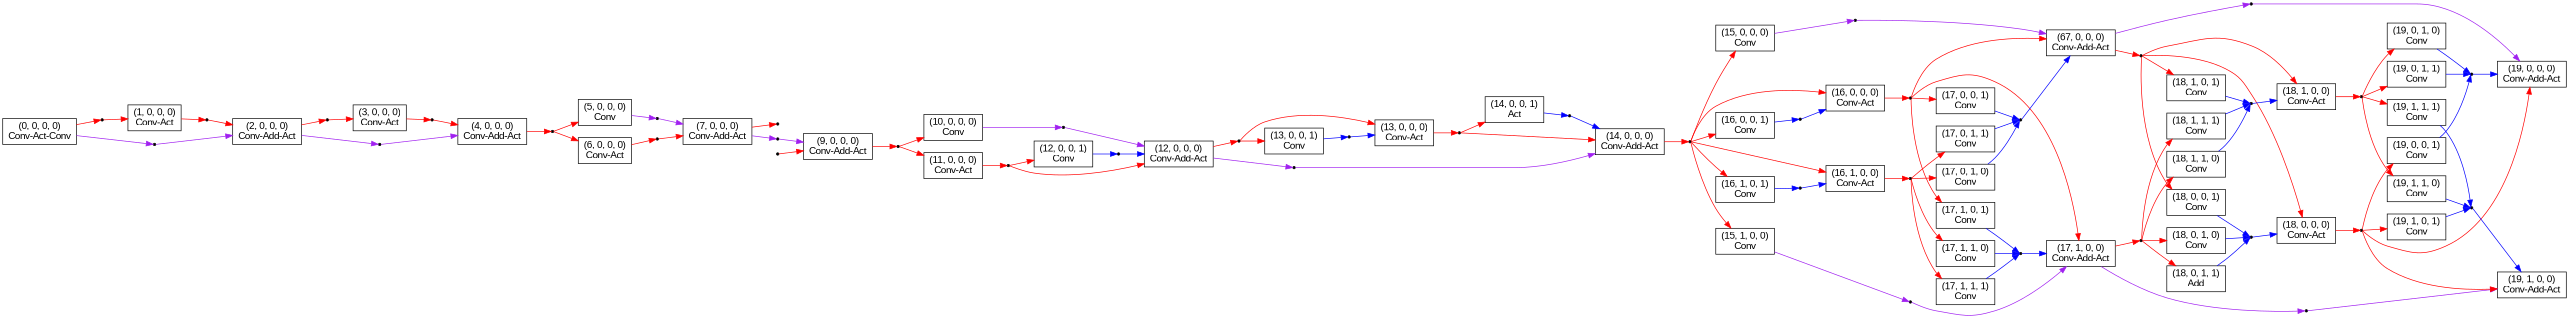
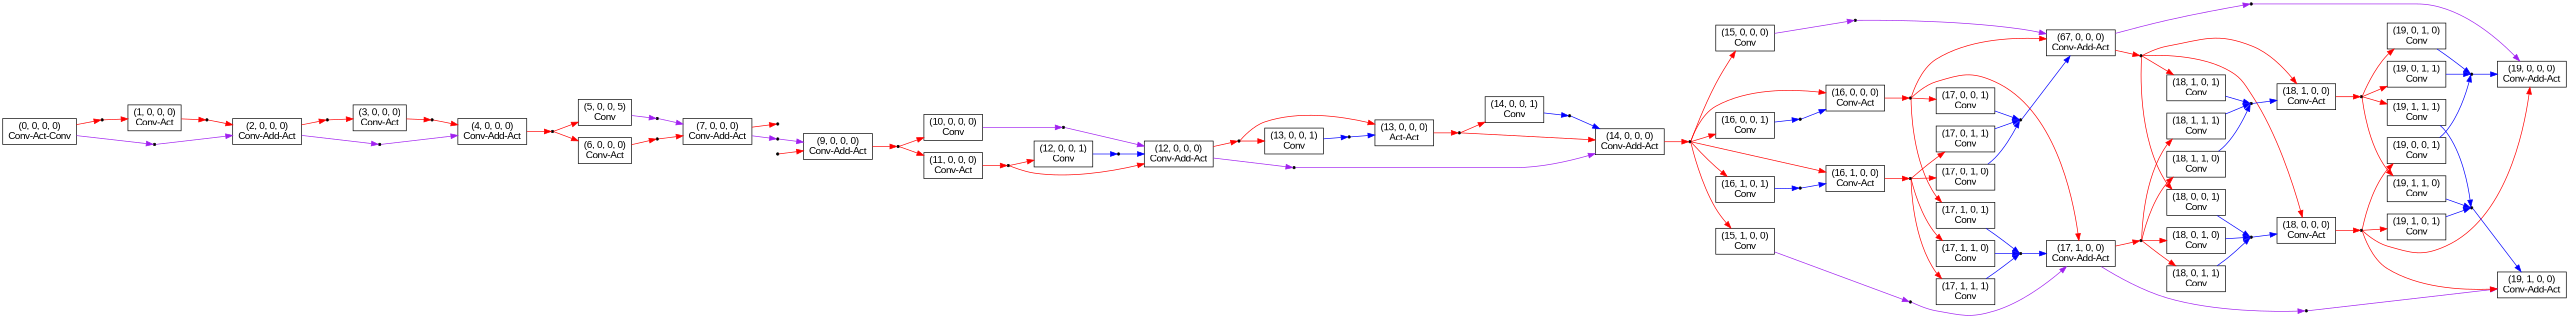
node "(14, 0, 0, 1) Act": label "(14, 0, 0, 1) Act" -> "(14, 0, 0, 1) Conv"
node "(5, 0, 0, 0) Conv": label "(5, 0, 0, 0) Conv" -> "(5, 0, 0, 5) Conv"
node "(13, 0, 0, 0) Conv-Act": label "(13, 0, 0, 0) Conv-Act" -> "(13, 0, 0, 0) Act-Act"
node "(18, 0, 1, 1) Add": label "(18, 0, 1, 1) Add" -> "(18, 0, 1, 1) Conv"
